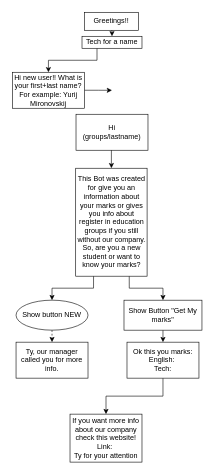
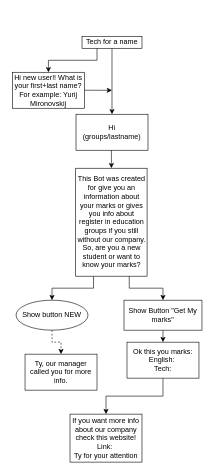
node "Greetings!!": removed
edge "Greetings!!" -> "Tech for a name": removed
edge "Tech for a name" -> "Hi (groups/lastname)": added
node "Ty, our manager called you for more info.": moved (52, 360) -> (61, 372)
